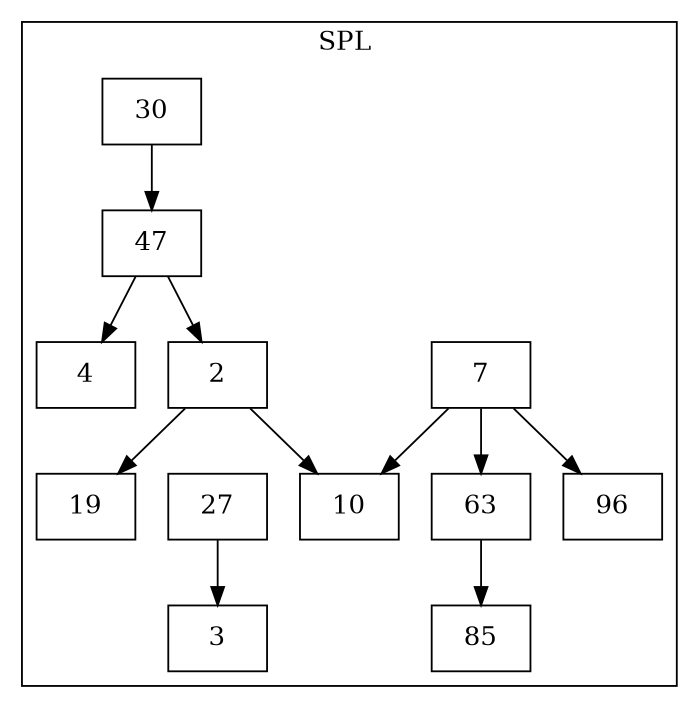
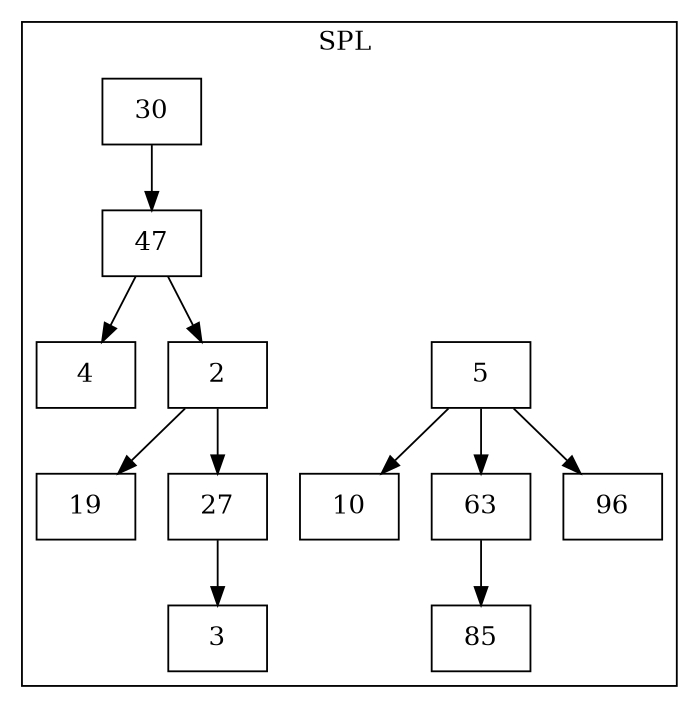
node "7": label "7" -> "5"
edge "2" -> "10": now "2" -> "27"
